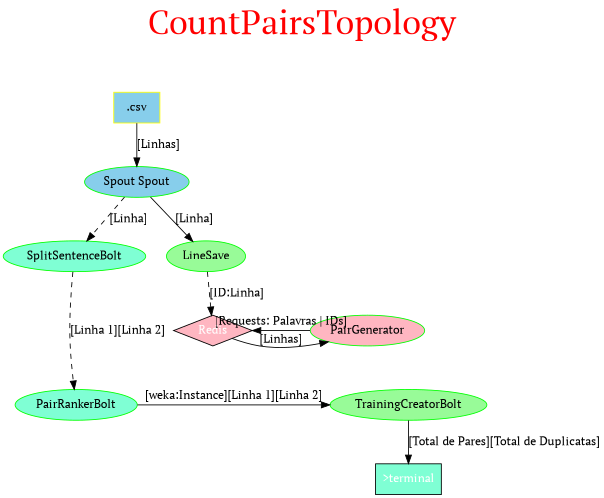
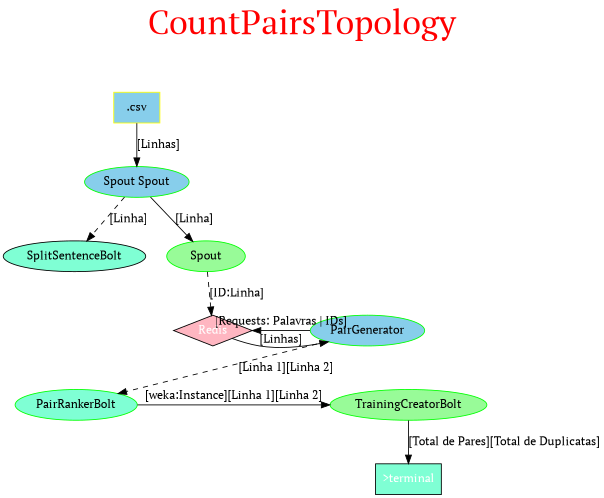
node "SplitSentenceBolt": color green -> black
node "LineSave": label "LineSave" -> "Spout"
edge "SplitSentenceBolt" -> "PairRankerBolt": now "PairGenerator" -> "PairRankerBolt"
node "PairGenerator": fillcolor lightpink -> skyblue
